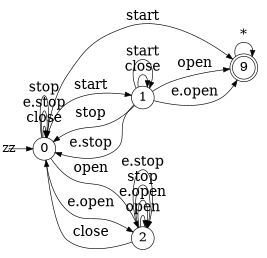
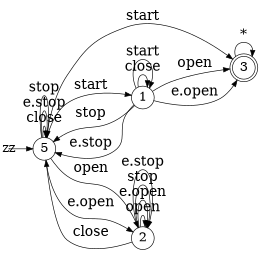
node "9": label "9" -> "3"
node "0": label "0" -> "5"
